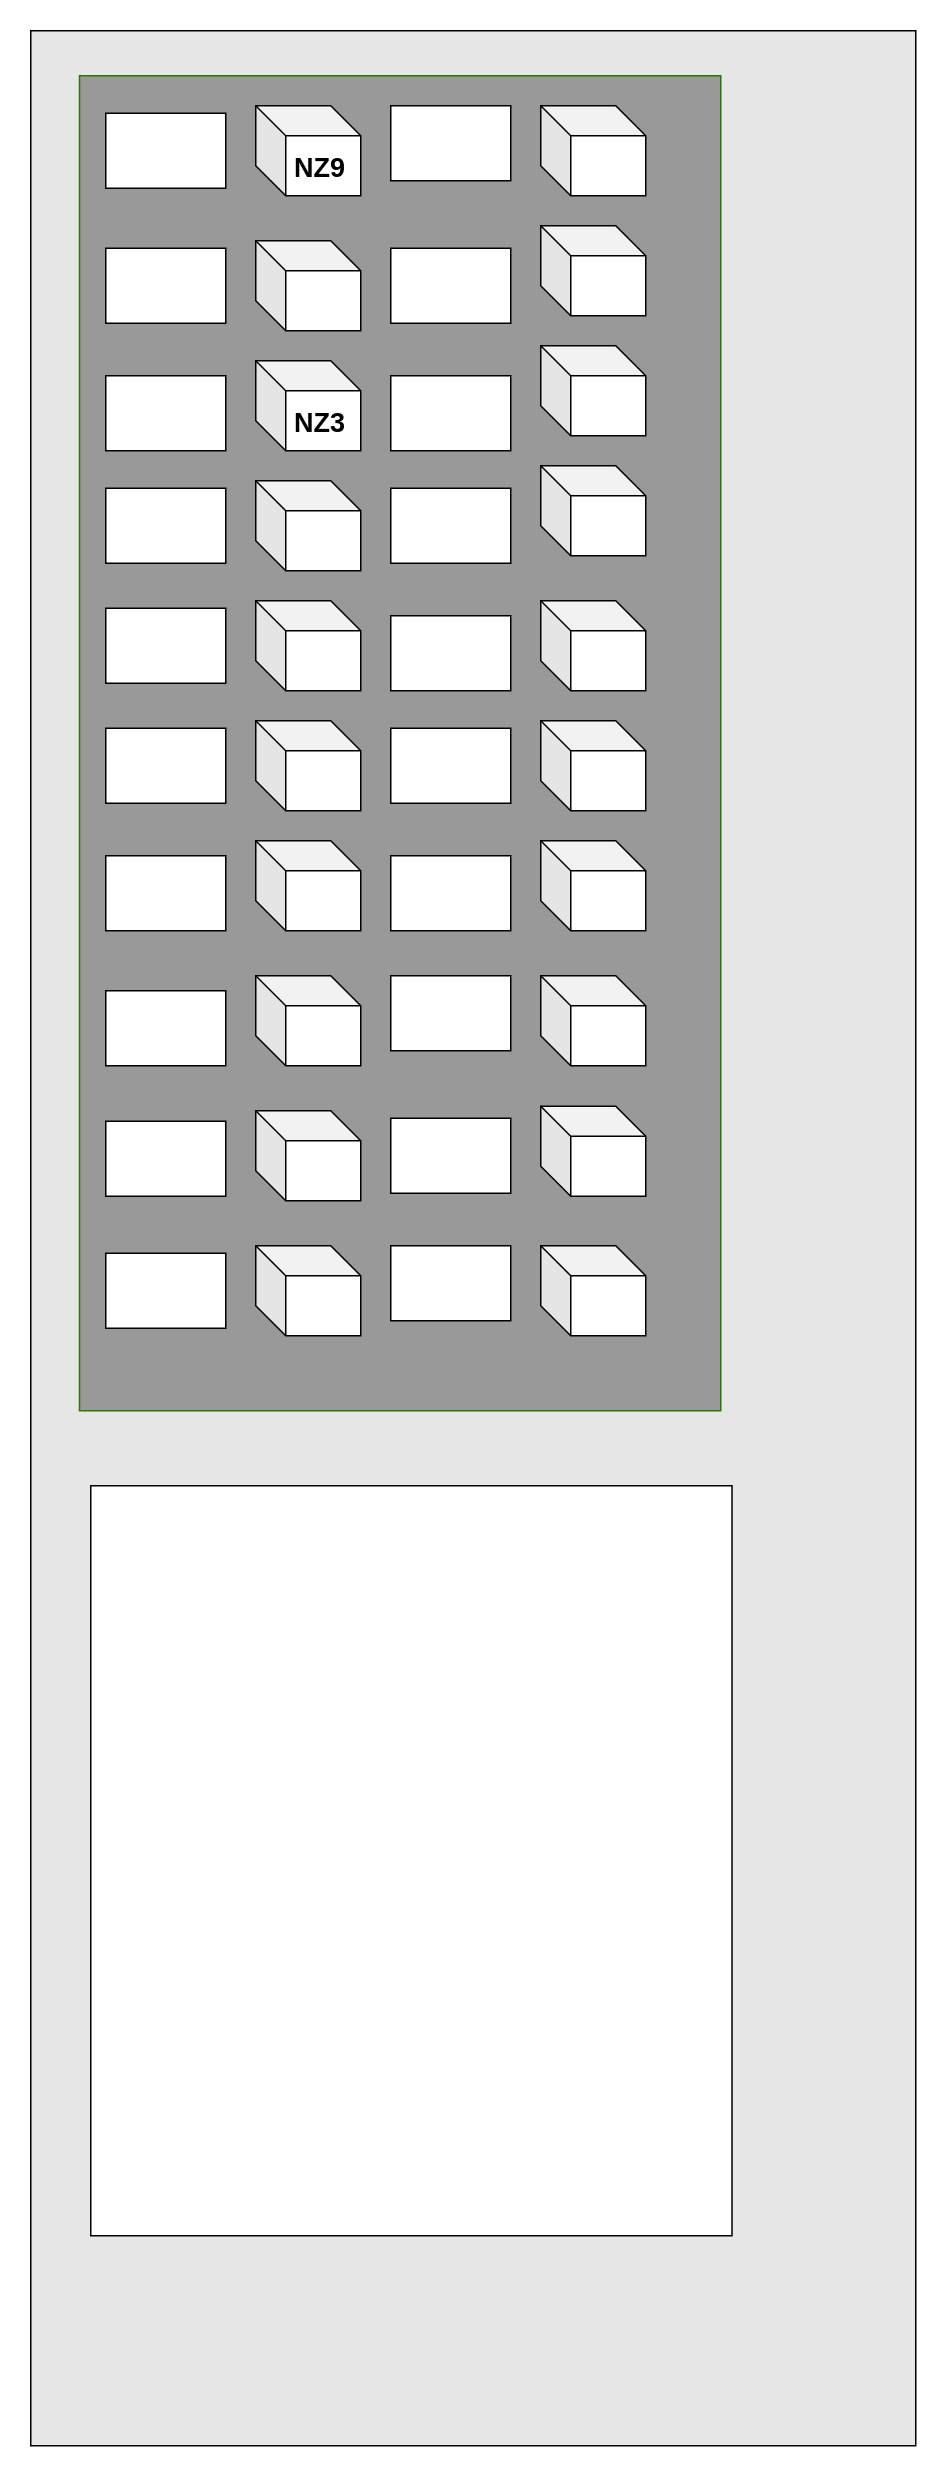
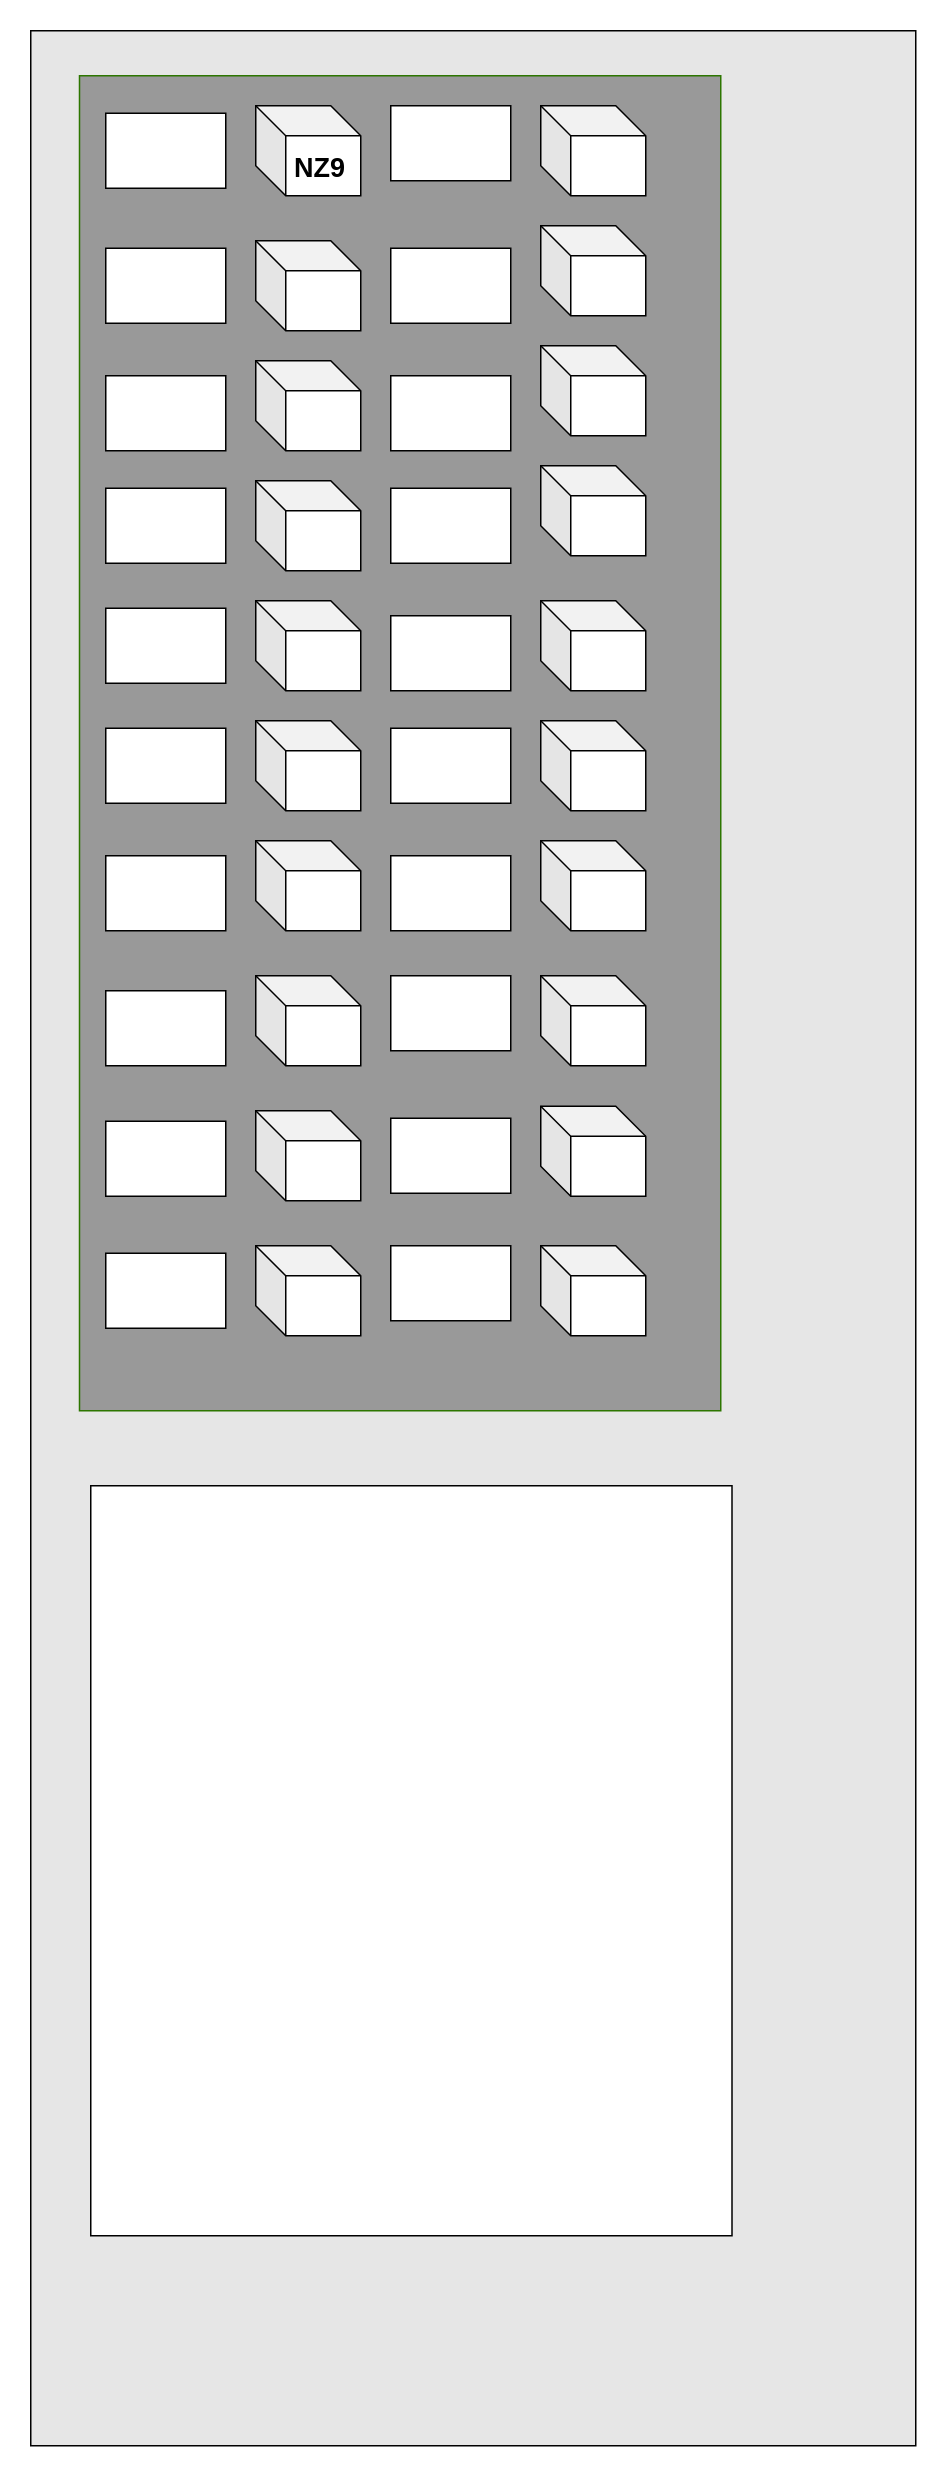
node "NZ3": removed
